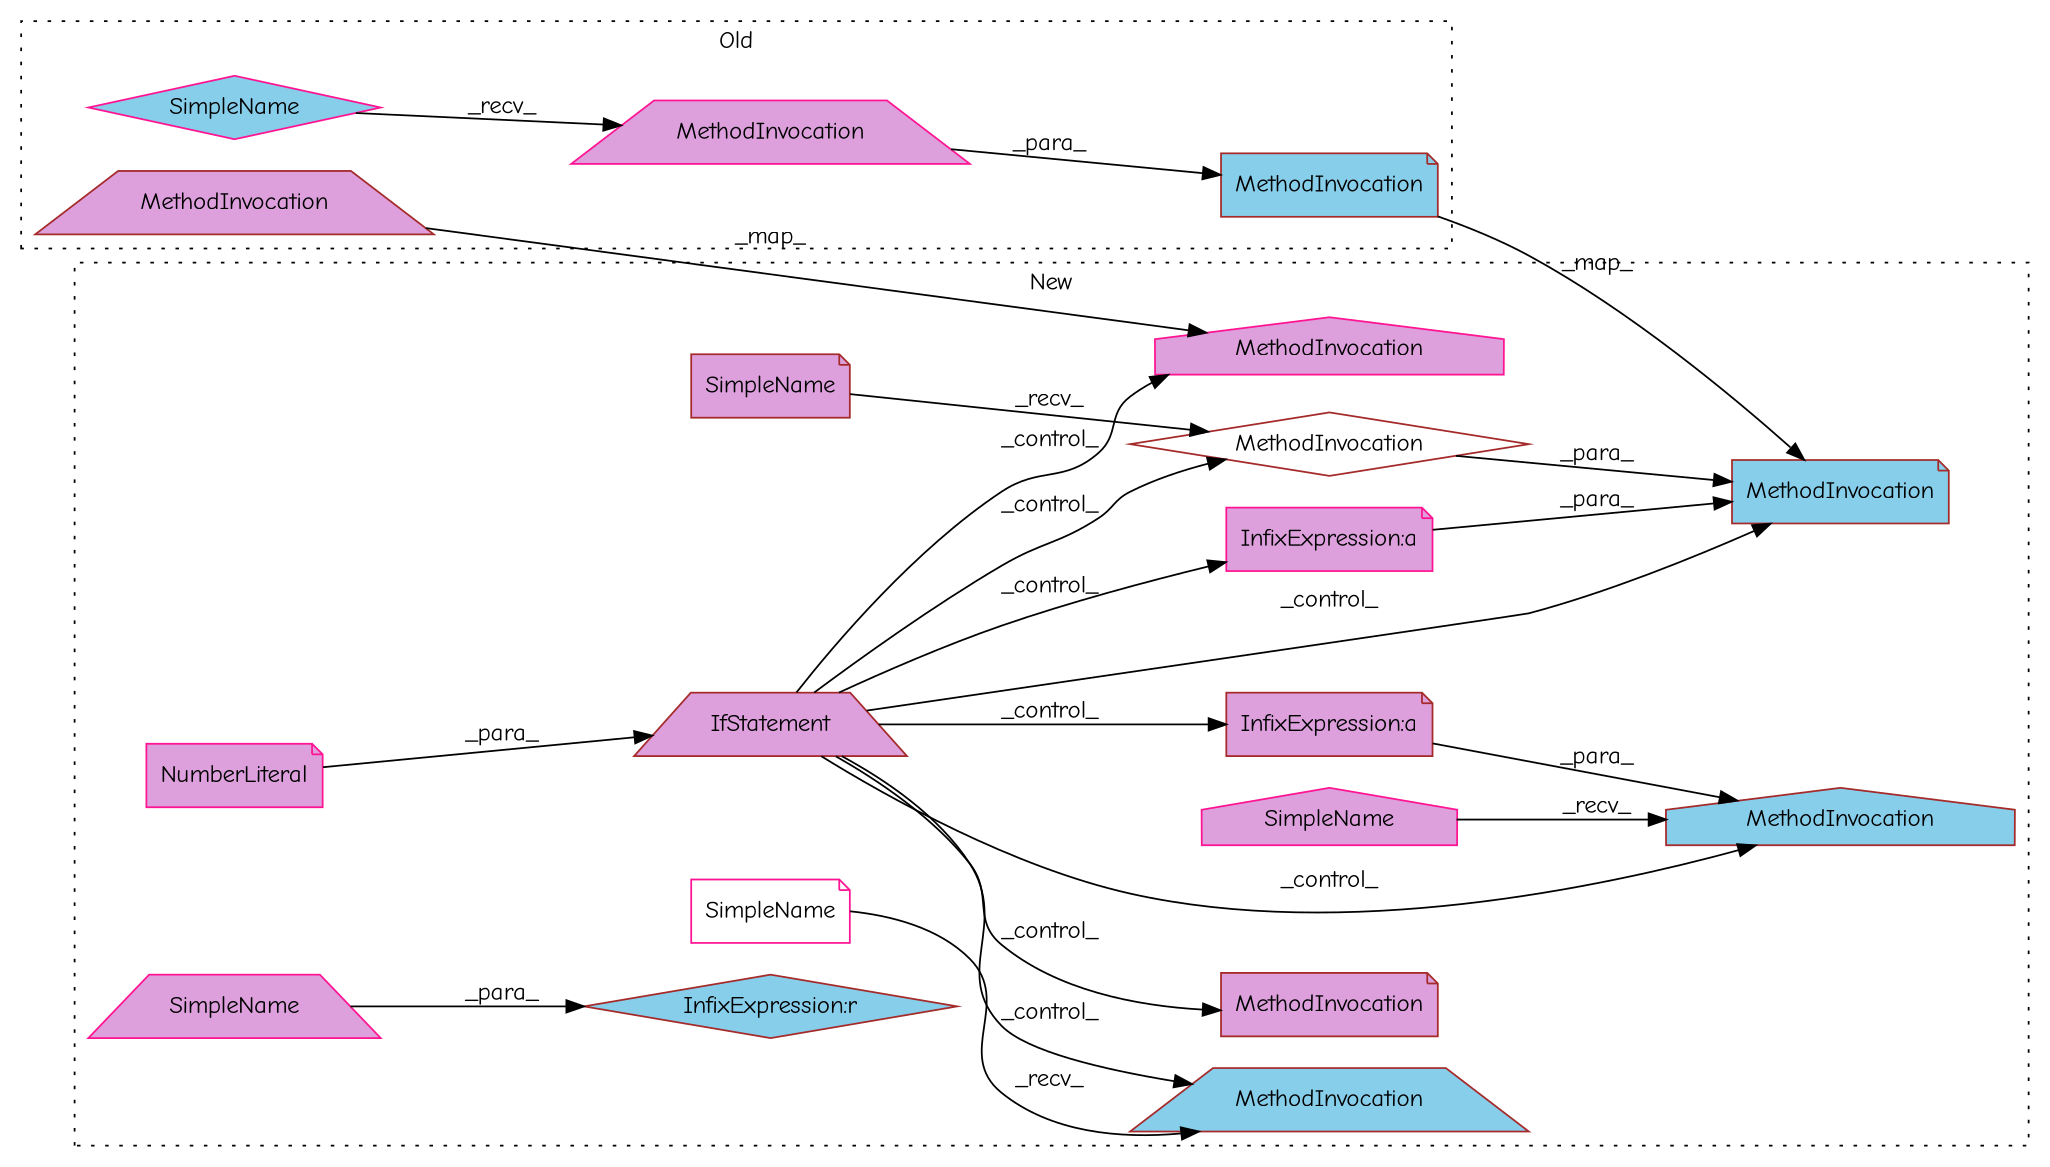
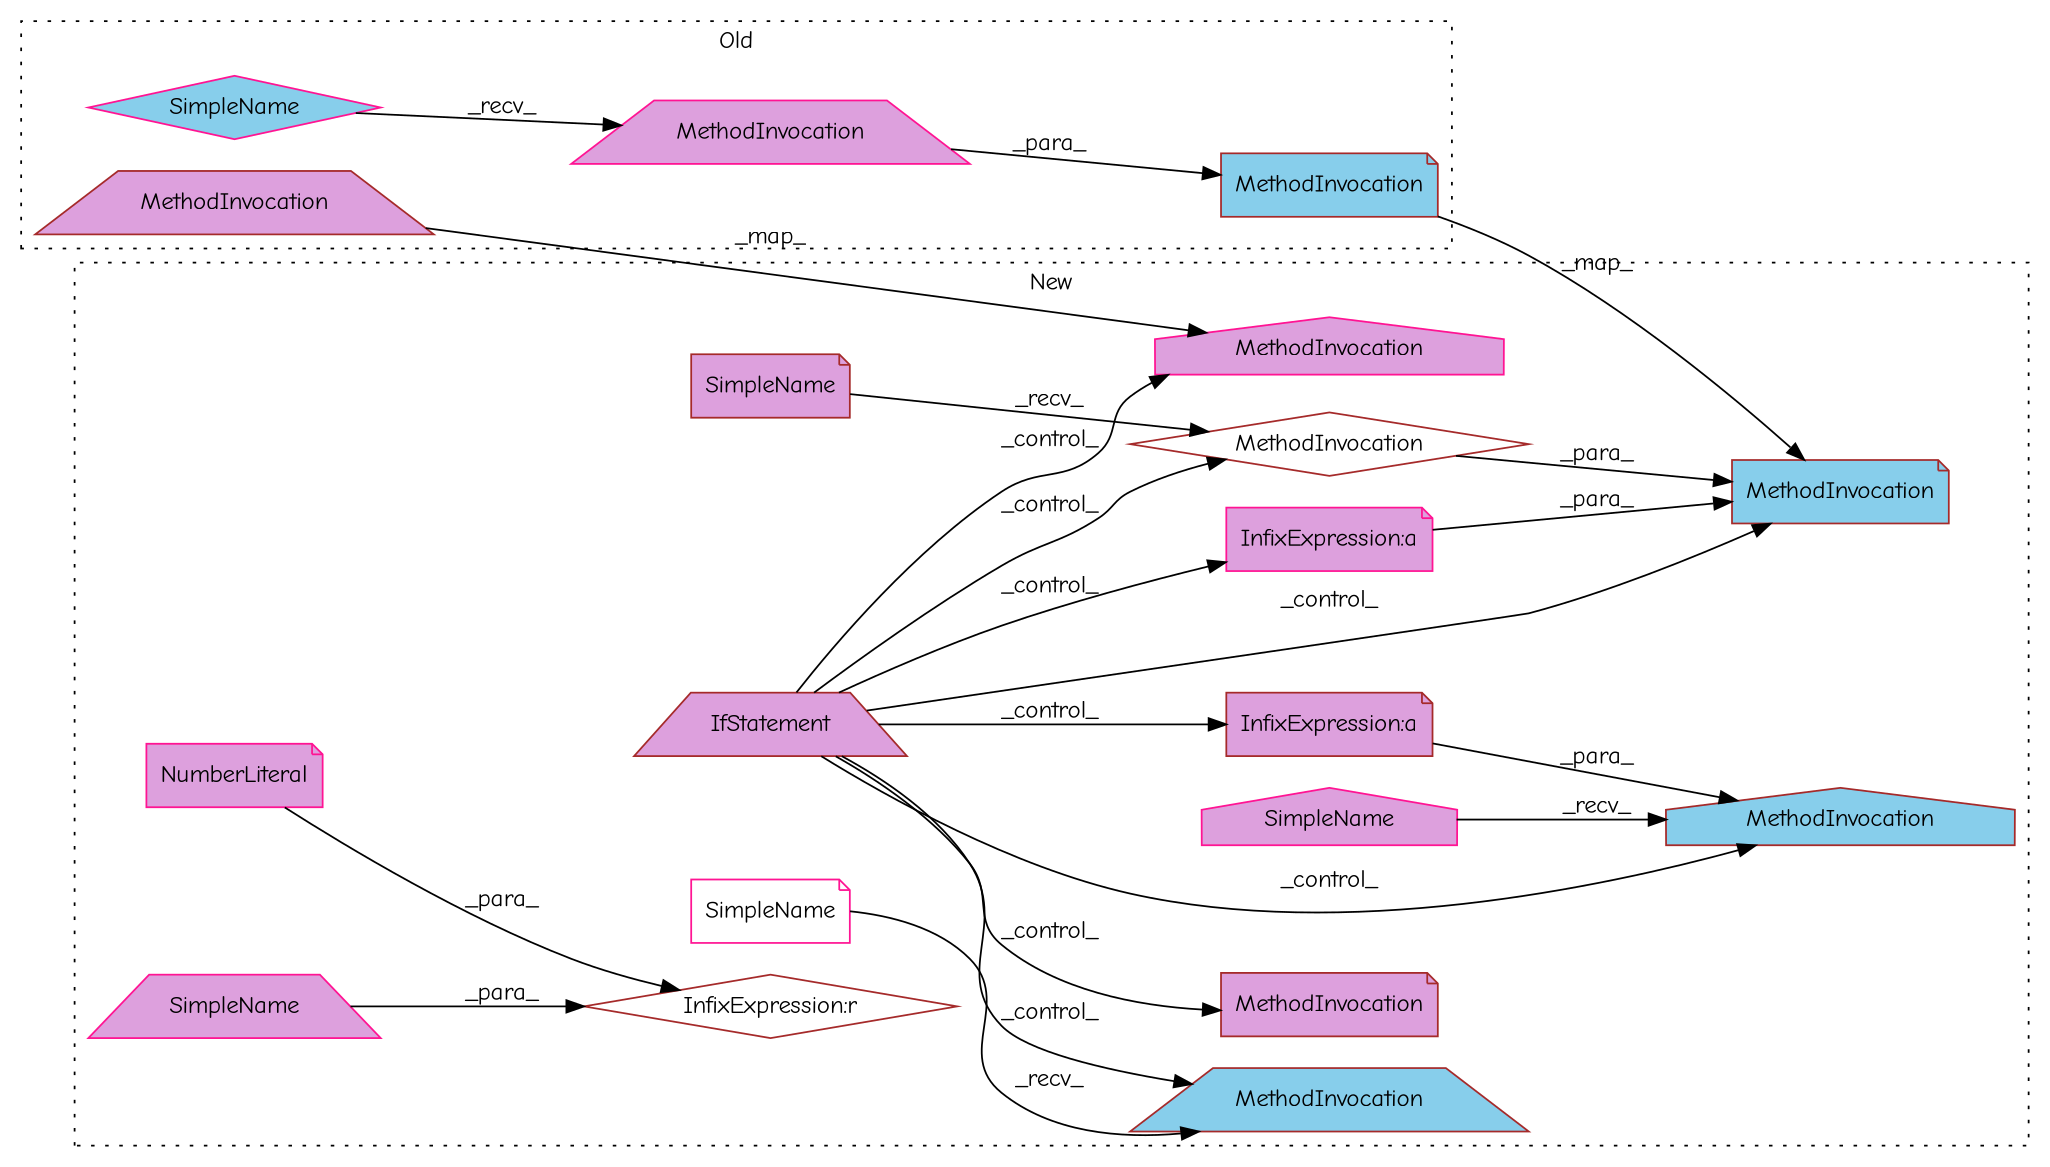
edge "NumberLiteral" -> "IfStatement": now "NumberLiteral" -> "InfixExpression:r"
node "InfixExpression:r": fillcolor skyblue -> white
